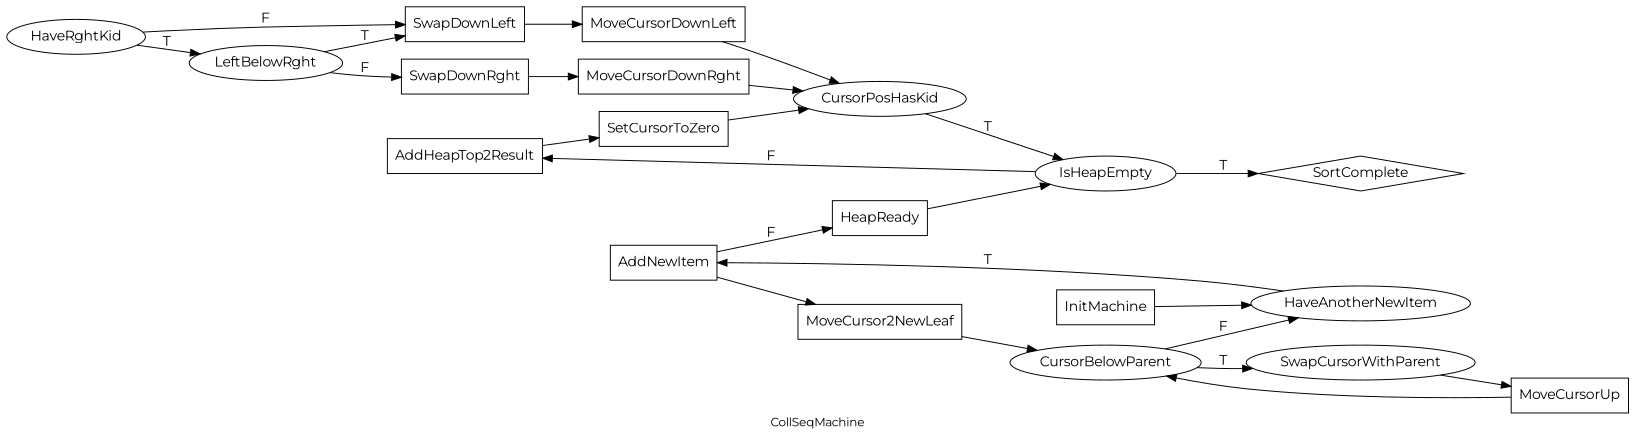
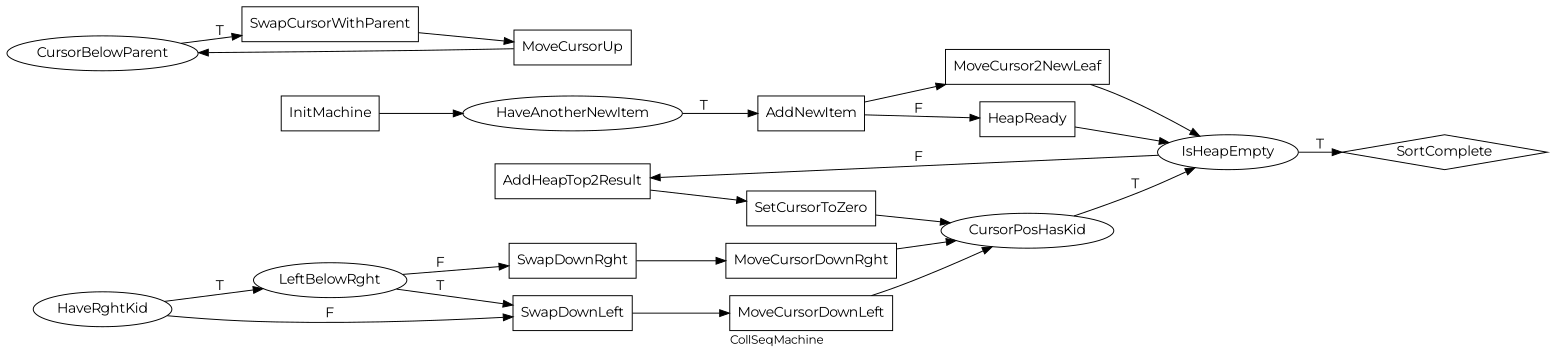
edge "CursorBelowParent" -> "HaveAnotherNewItem": removed, label "F"
edge "MoveCursor2NewLeaf" -> "CursorBelowParent": now "MoveCursor2NewLeaf" -> "IsHeapEmpty"
node "SwapCursorWithParent": shape ellipse -> box
